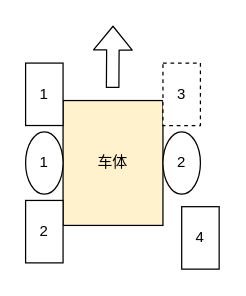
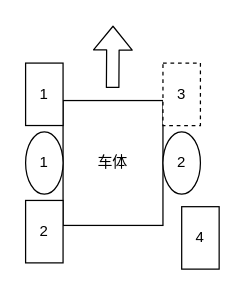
node "车体": fillcolor #fff2cc -> #ffffff
